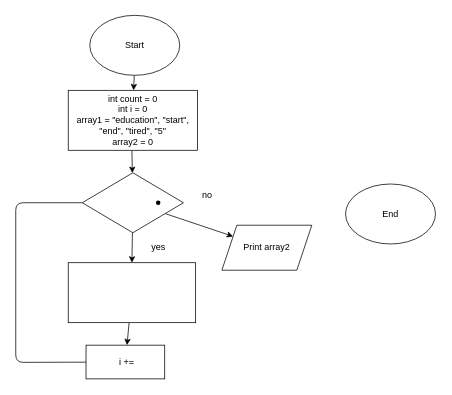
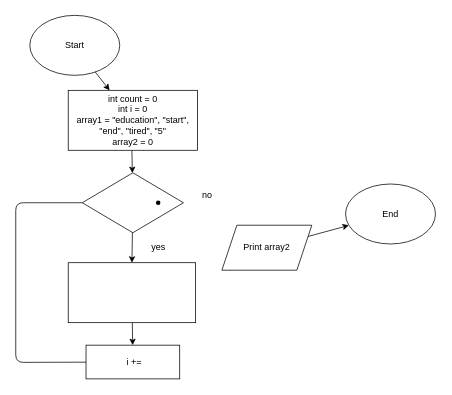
node "Start": moved (134, 45) -> (74, 45)
edge "i < array1.lenght" -> "Print array2": removed
edge "Print array2" -> "End": added
node "i +=": size 79x34 -> 94x34
